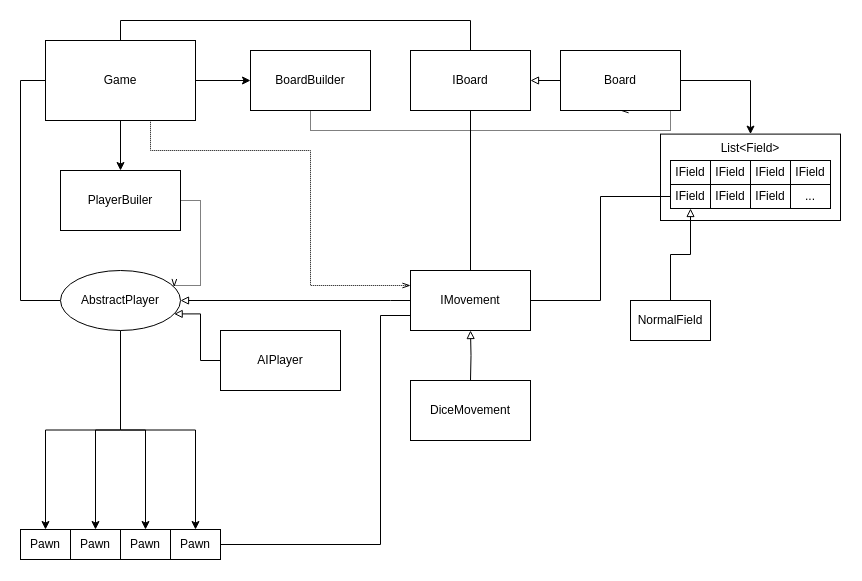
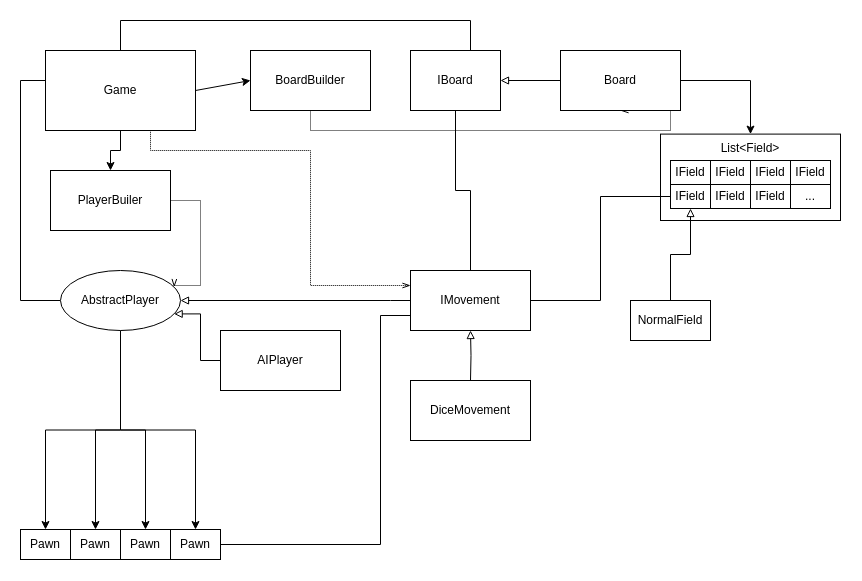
node "Game": moved (121, 81) -> (121, 91)
node "IBoard": size 120x60 -> 90x60
node "PlayerBuiler": moved (121, 201) -> (111, 201)
